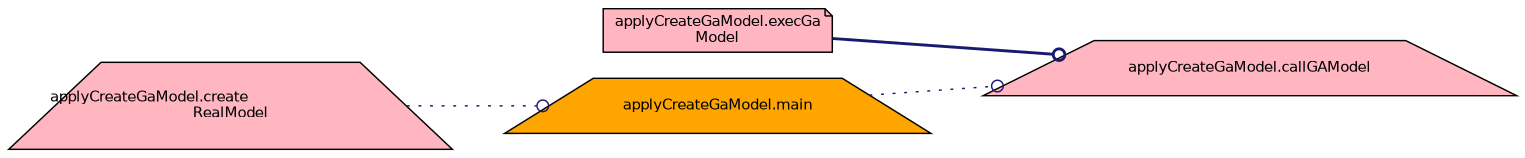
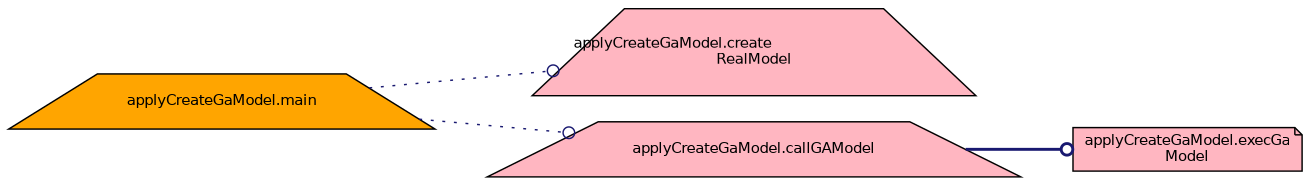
edge "applyCreateGaModel.execGa Model" -> "applyCreateGaModel.callGAModel": reversed
edge "applyCreateGaModel.create RealModel" -> "applyCreateGaModel.main": reversed
